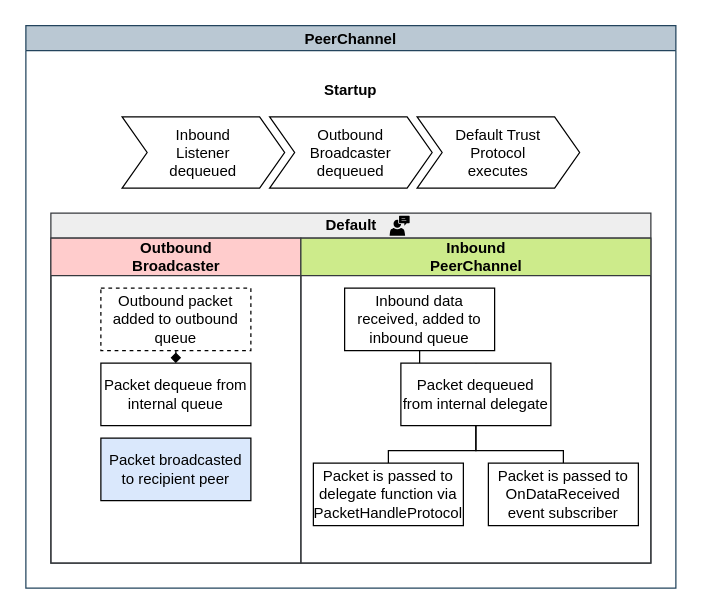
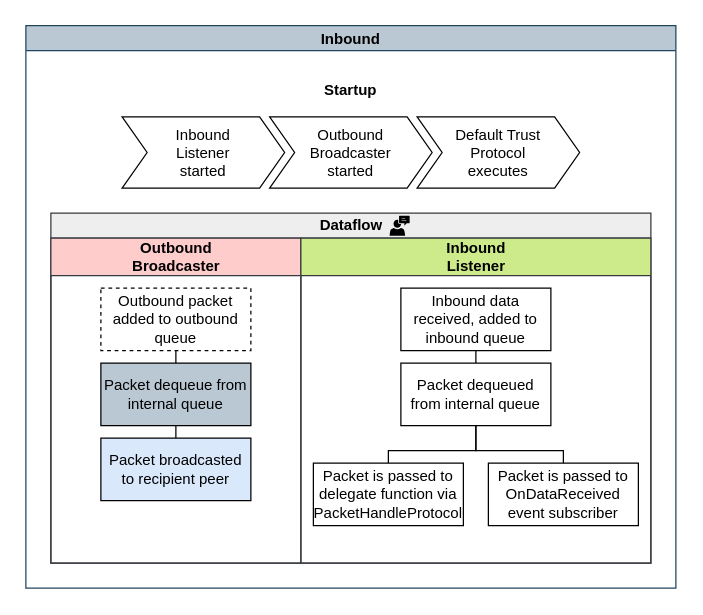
node "PeerChannel": label "PeerChannel" -> "Inbound"
node "Inbound Listener dequeued": label "Inbound Listener dequeued" -> "Inbound Listener started"
node "Outbound Broadcaster dequeued": label "Outbound Broadcaster dequeued" -> "Outbound Broadcaster started"
node "Default": label "Default" -> "Dataflow"
node "Inbound PeerChannel": label "Inbound PeerChannel" -> "Inbound Listener"
node "Inbound data received, added to inbound queue": moved (419, 319) -> (476, 319)
edge "Outbound packet added to outbound queue" -> "Packet dequeue from internal queue": arrowhead diamond -> none
node "Packet dequeue from internal queue": fillcolor #ffffff -> #bac8d3
node "Packet dequeued from internal delegate": label "Packet dequeued from internal delegate" -> "Packet dequeued from internal queue"
edge "Packet dequeue from internal queue" -- "Packet broadcasted to recipient peer": added
